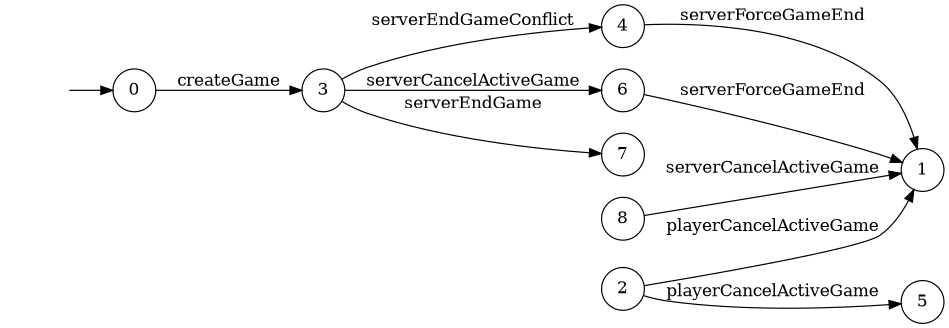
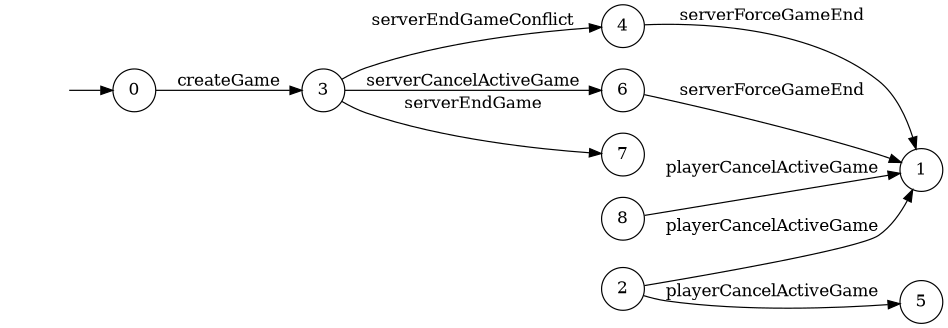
edge "8" -> "1": label "serverCancelActiveGame" -> "playerCancelActiveGame"
